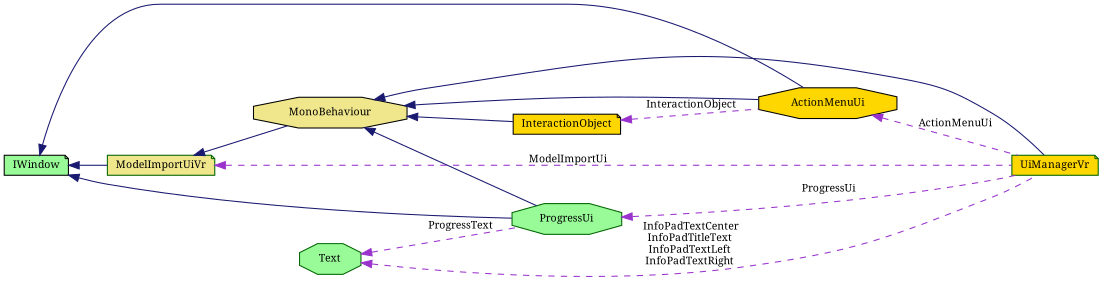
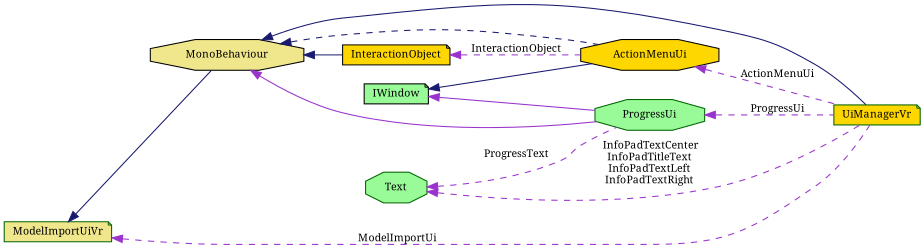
edge "ActionMenuUi" -> "MonoBehaviour": style solid -> dashed
edge "ModelImportUiVr" -> "IWindow": removed
edge "ProgressUi" -> "MonoBehaviour": color midnightblue -> darkorchid3
edge "ProgressUi" -> "IWindow": color midnightblue -> darkorchid3
